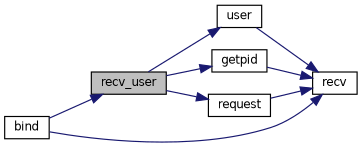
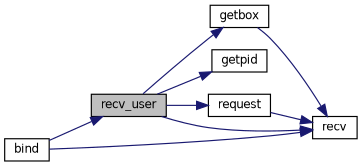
node "user": label "user" -> "getbox"
edge "getpid" -> "recv": now "recv_user" -> "recv"
